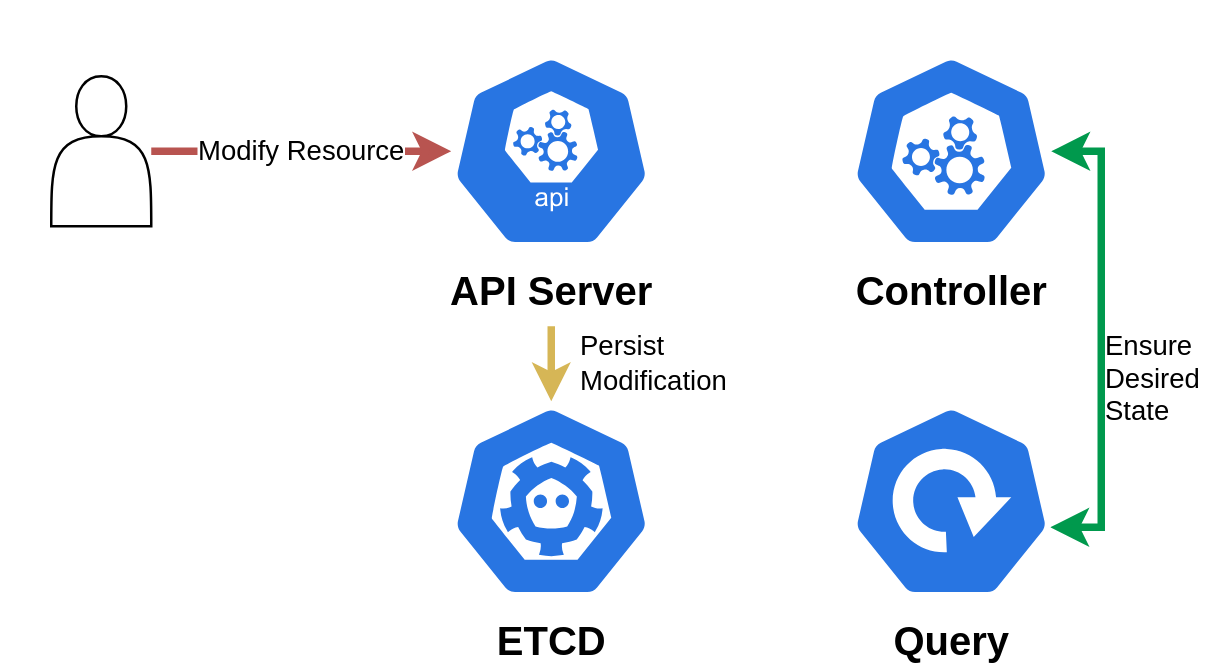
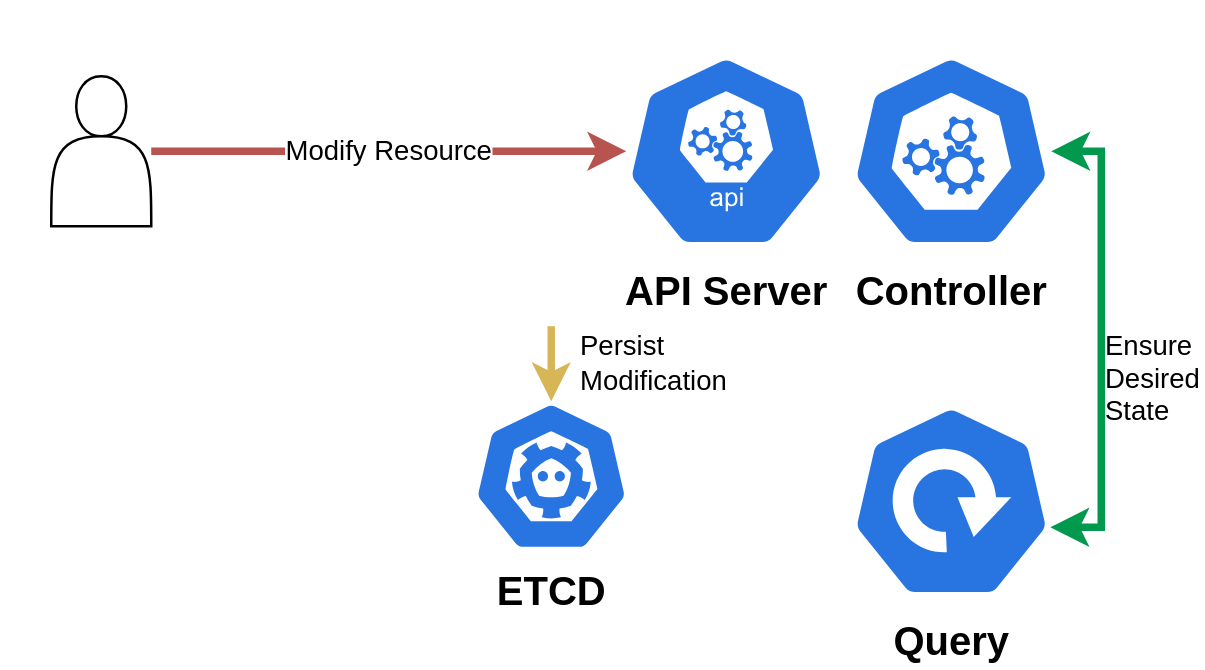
node "API Server": moved (551, 151) -> (726, 151)
node "ETCD": size 200x200 -> 200x150
